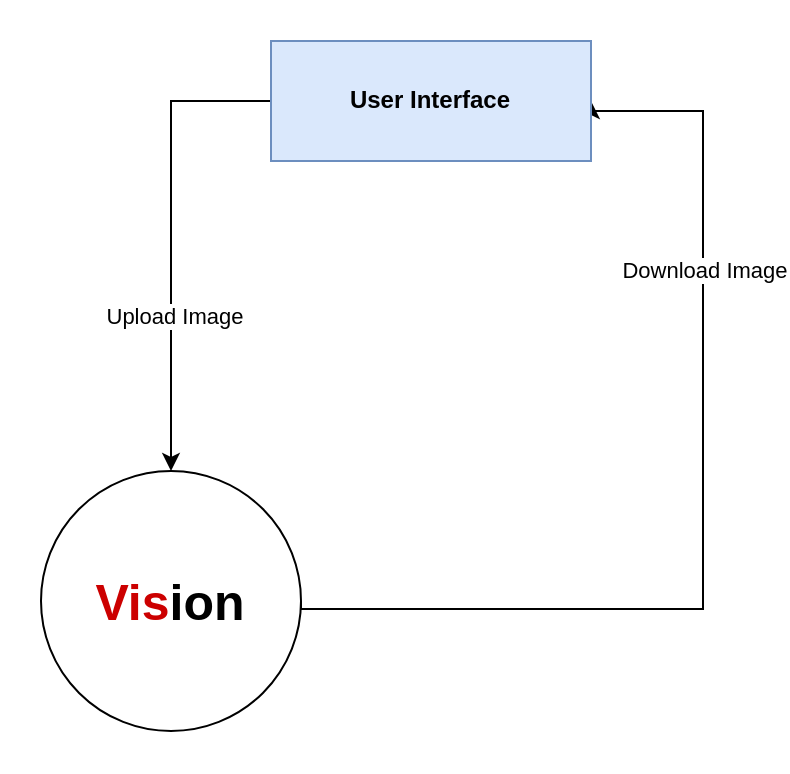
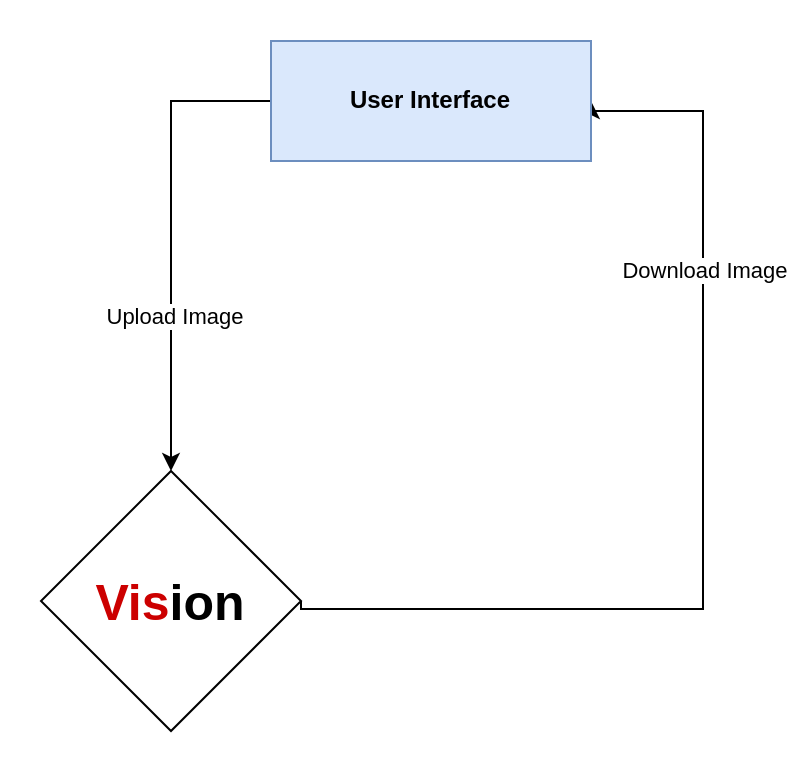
node "Vision": shape ellipse -> diamond
